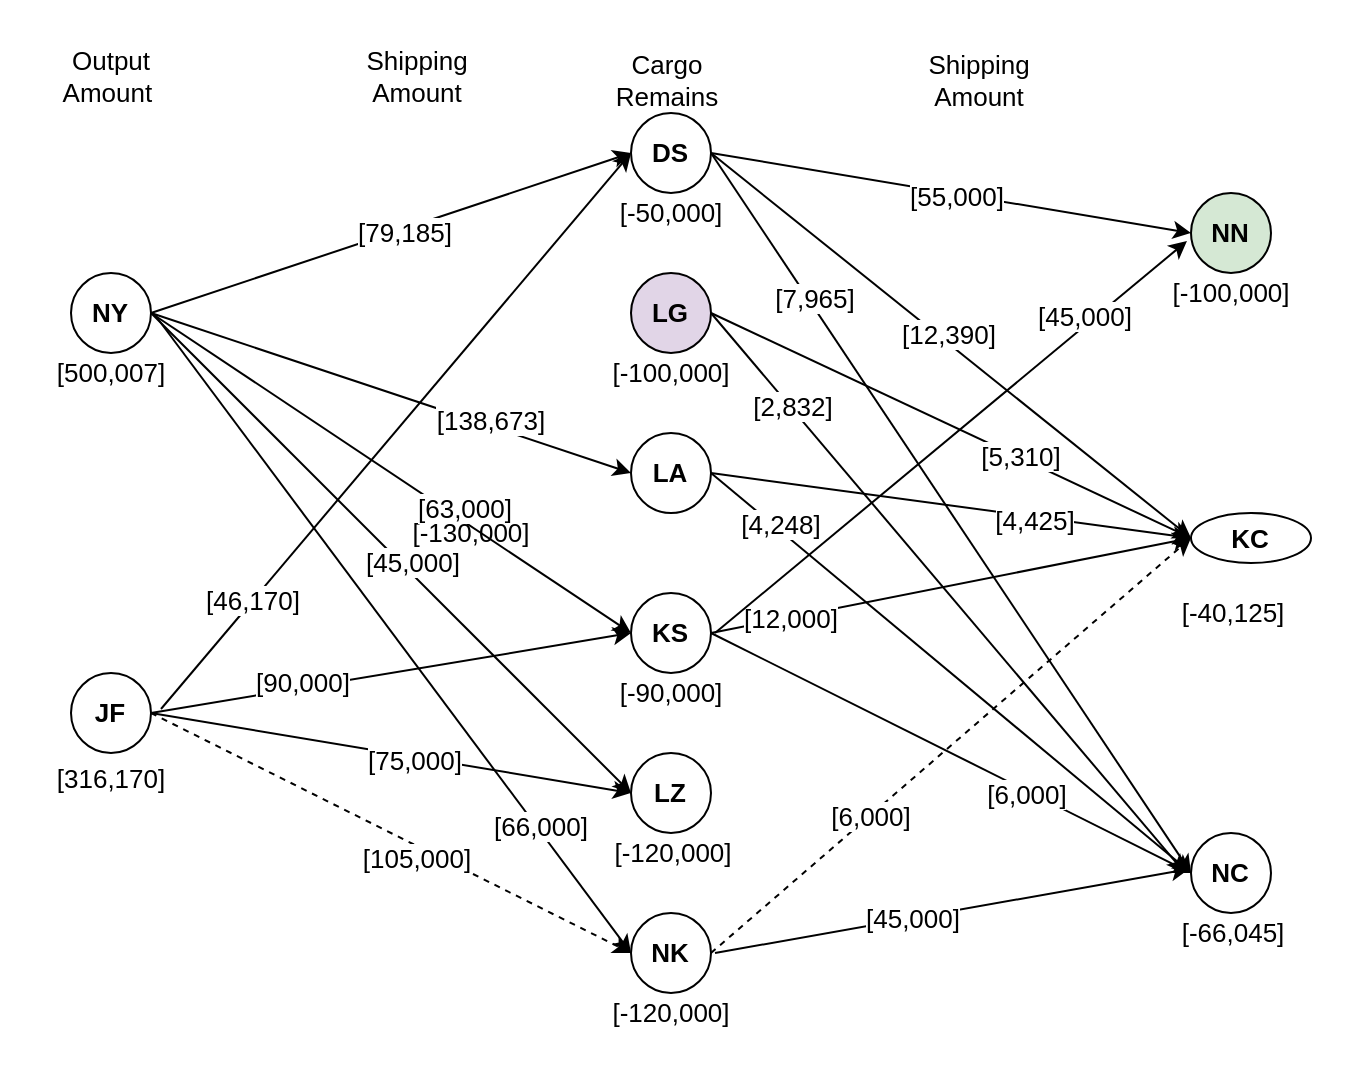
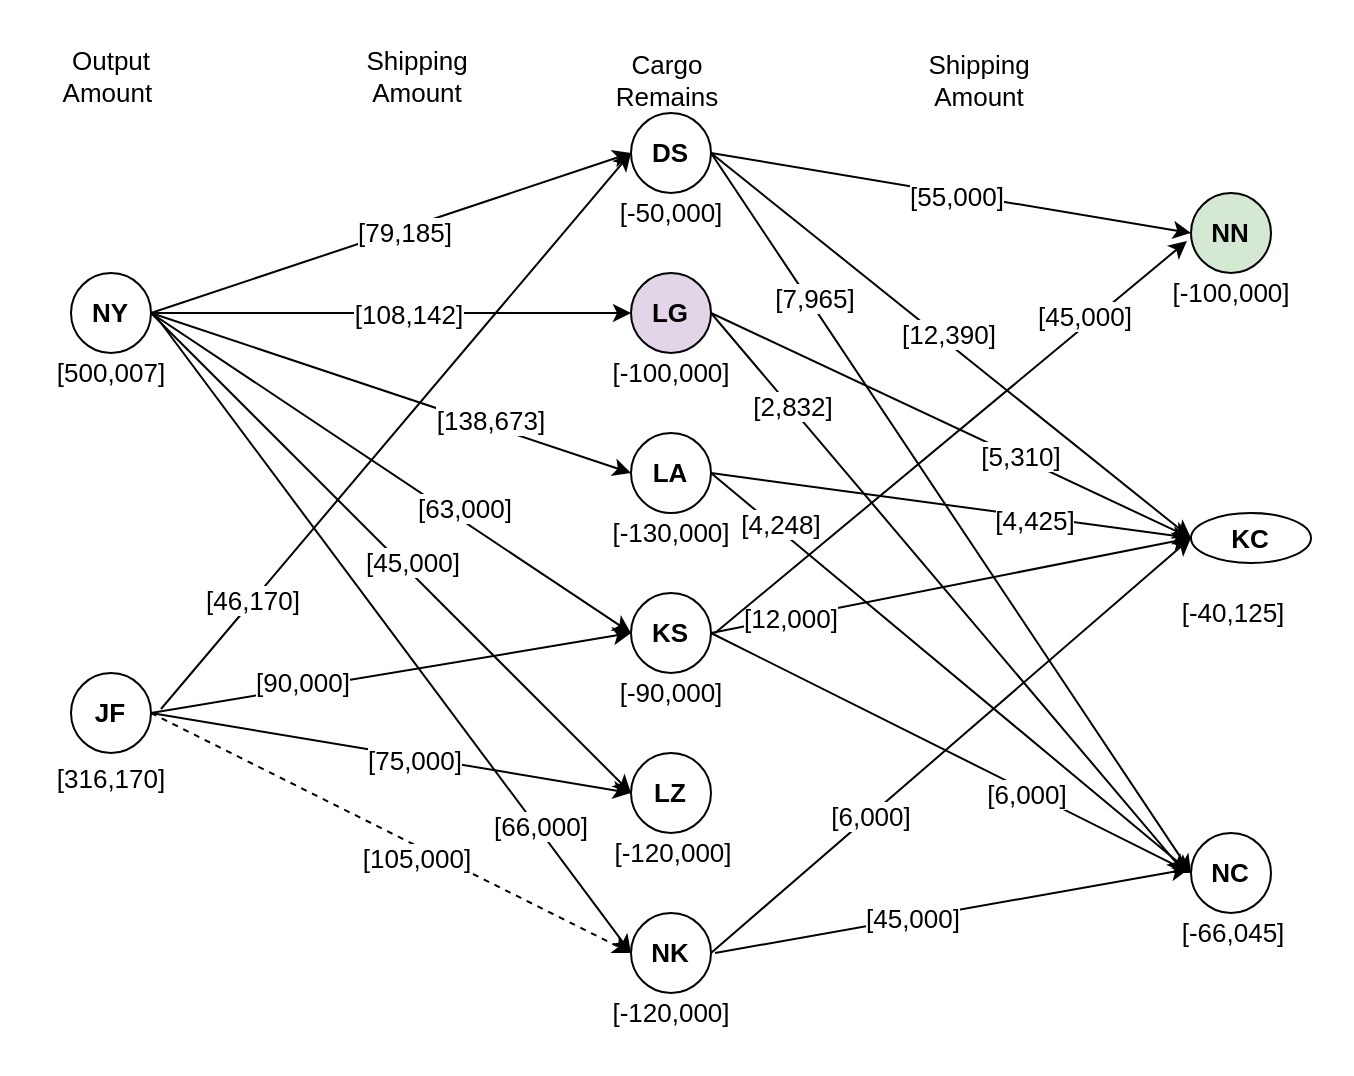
edge "NY" -> "LG": added, label "[108,142]"
node "[-130,000]": moved (471, 533) -> (671, 533)
edge "NK" -> "KC": style dashed -> solid
